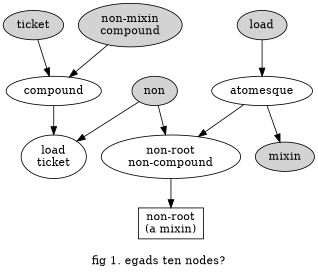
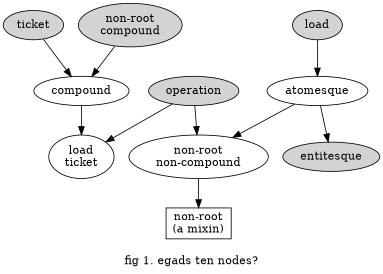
node "non-mixin compound": label "non-mixin compound" -> "non-root compound"
node "non": label "non" -> "operation"
node "mixin": label "mixin" -> "entitesque"
